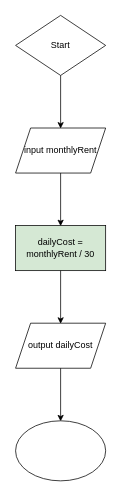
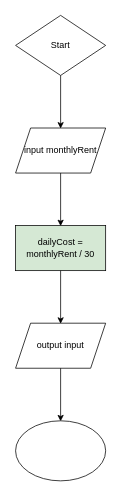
node "output dailyCost": label "output dailyCost" -> "output input"
